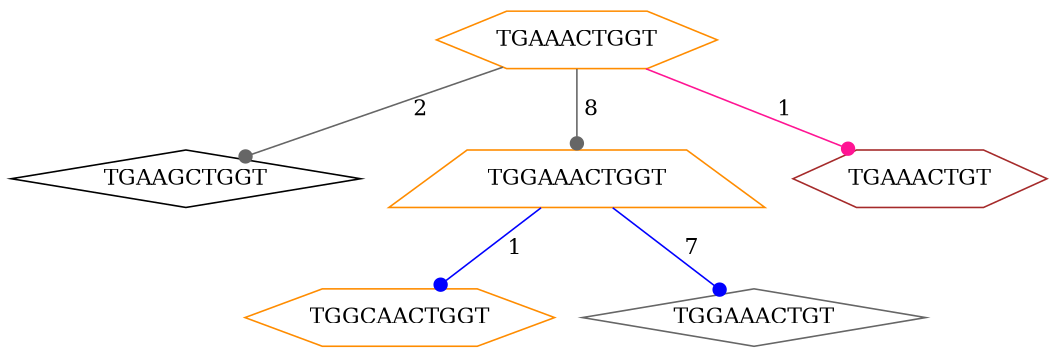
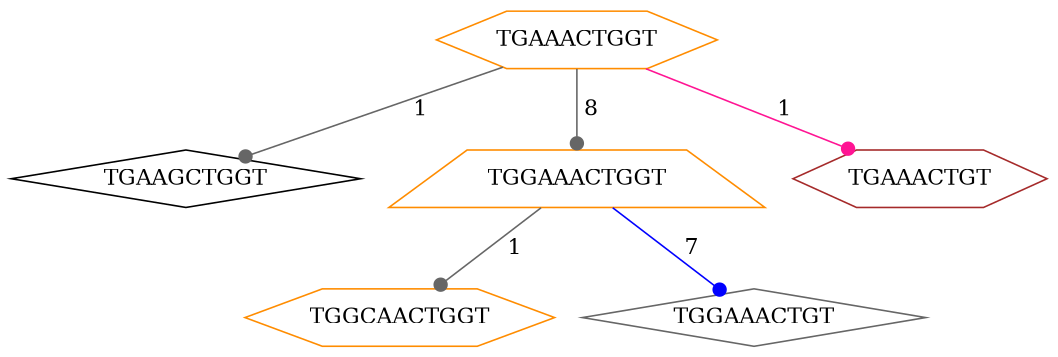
edge "TGAAACTGGT" -> "TGAAGCTGGT": label " 2" -> " 1"
edge "TGGAAACTGGT" -> "TGGCAACTGGT": color blue -> gray40
